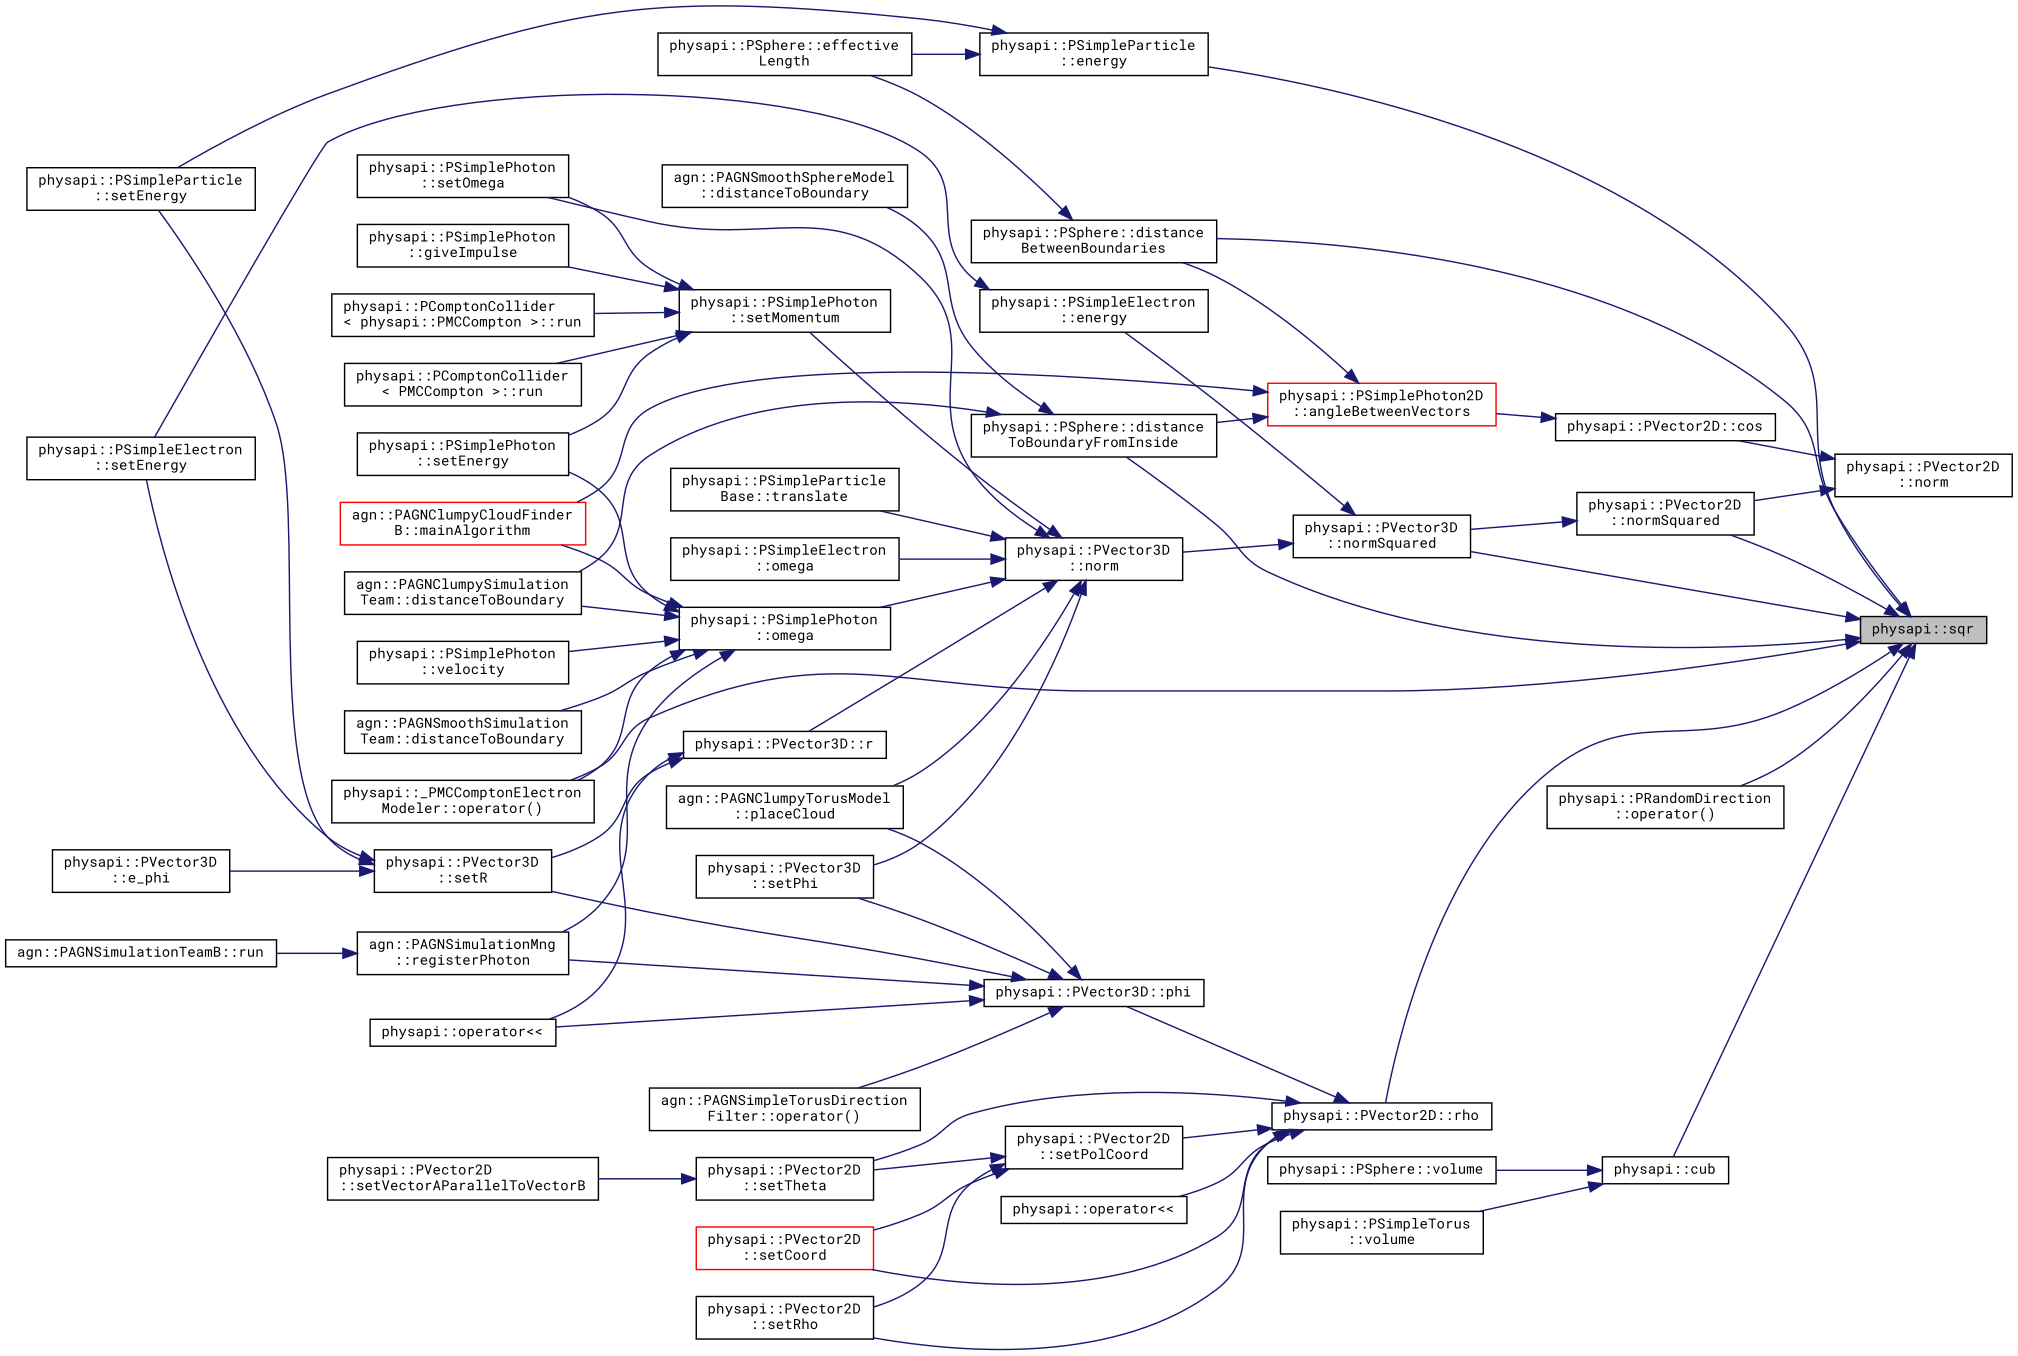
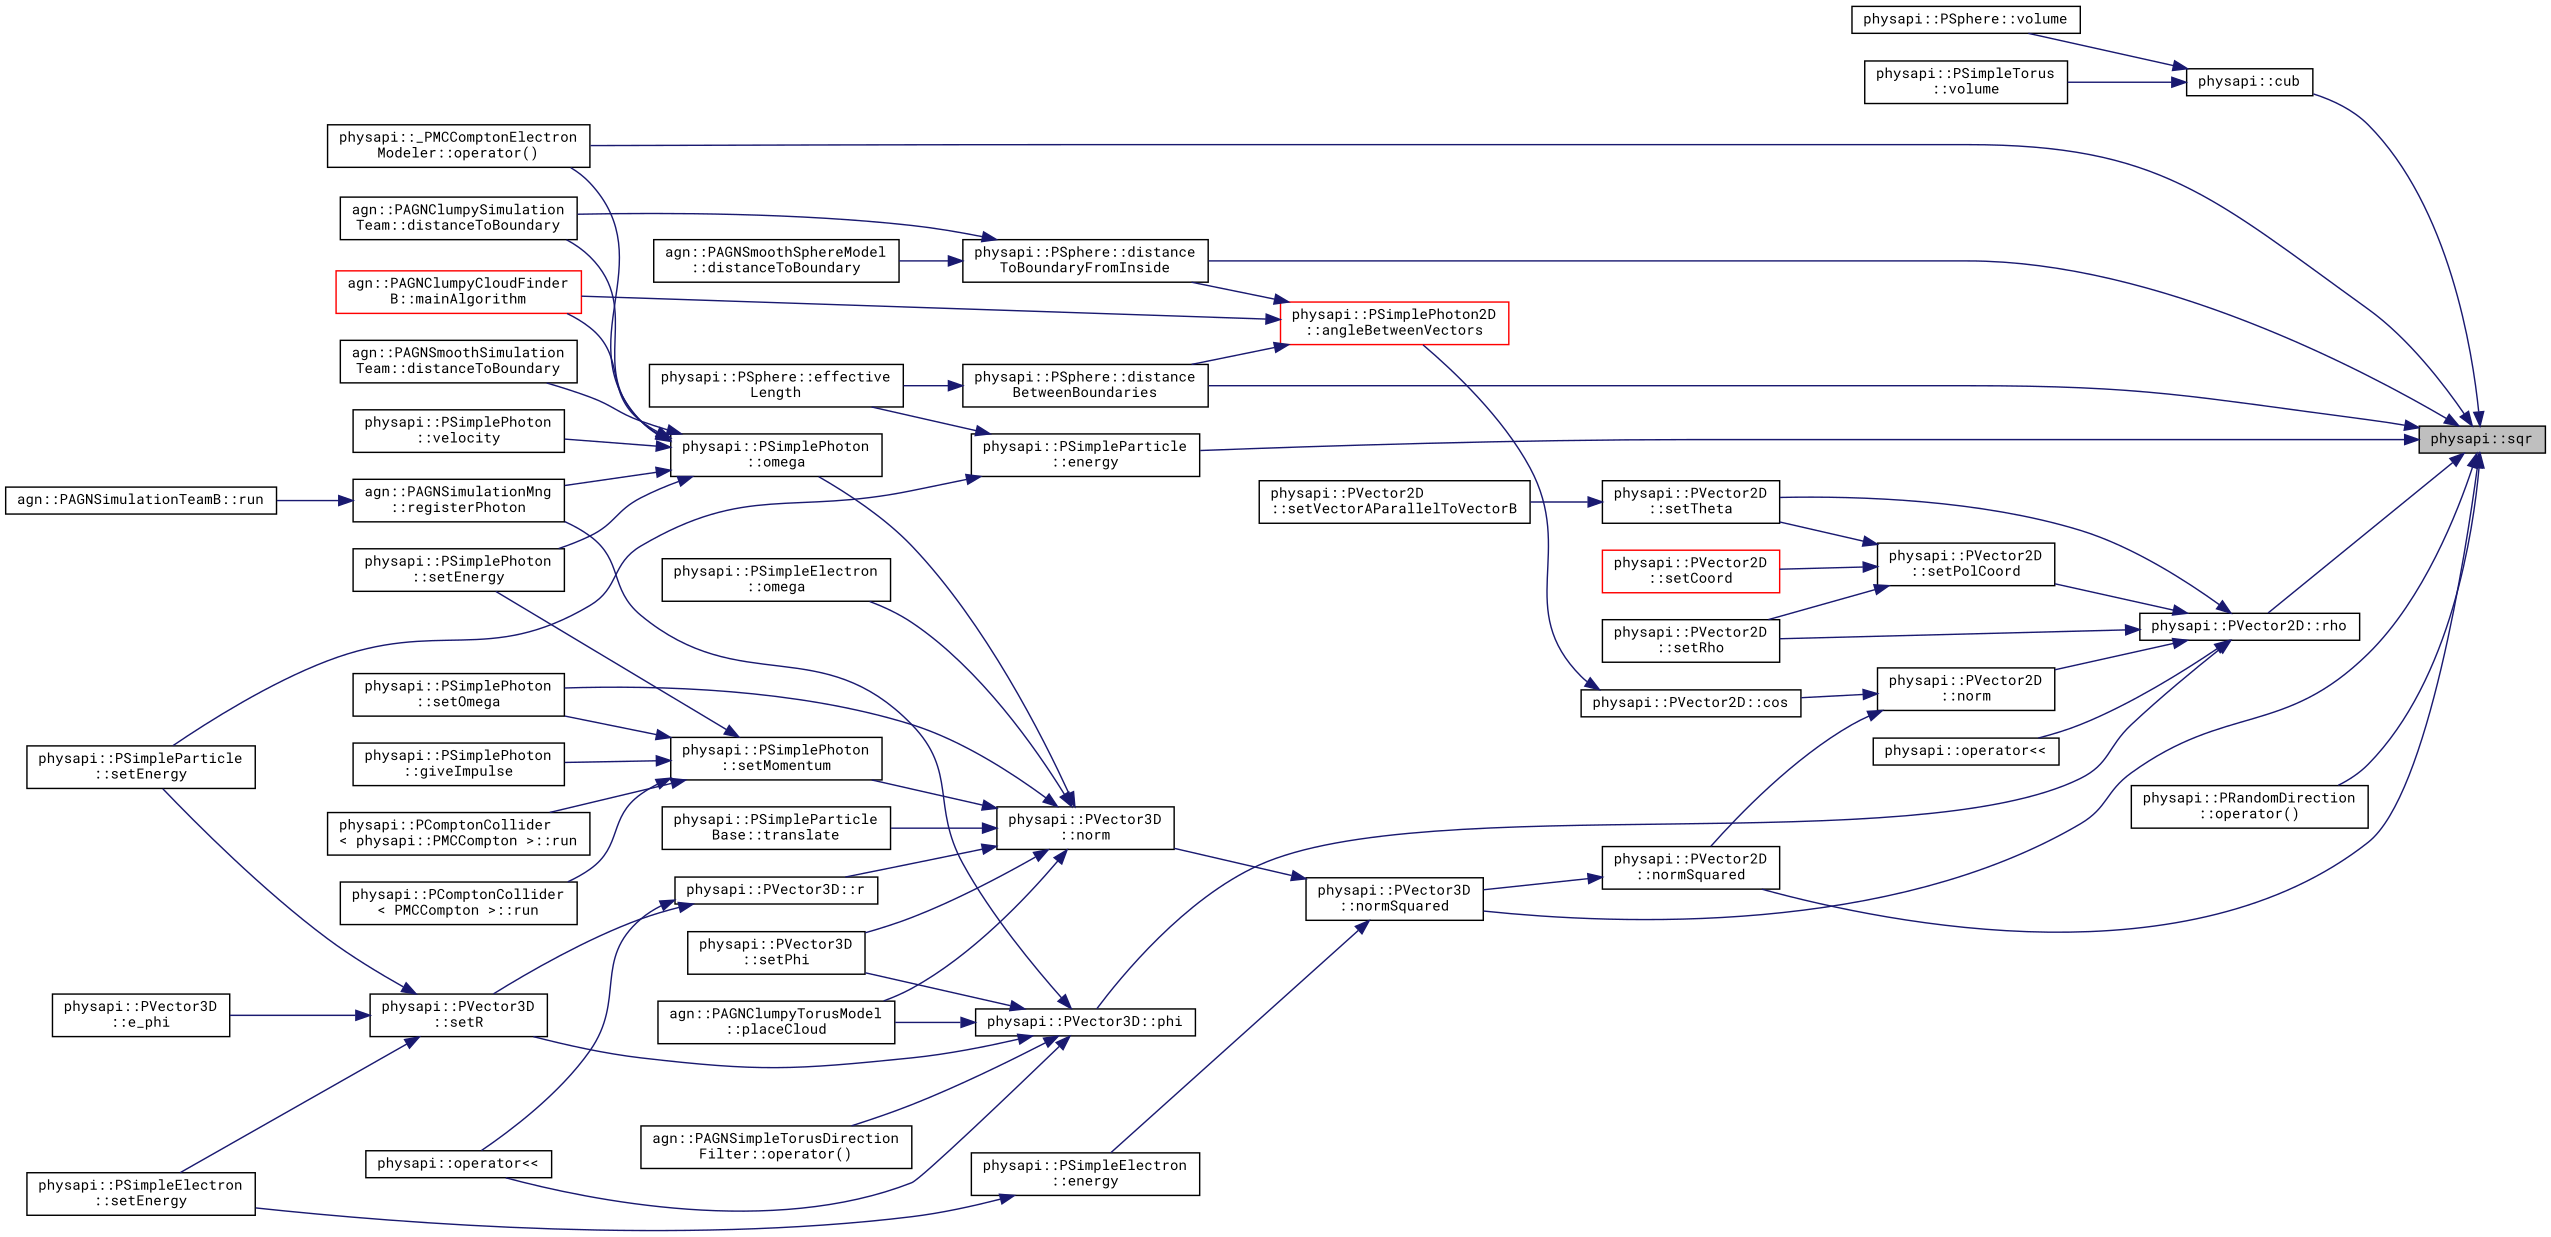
edge "physapi::PVector2D ::setCoord" -> "physapi::PVector2D::rho": now "physapi::PVector2D ::norm" -> "physapi::PVector2D::rho"
